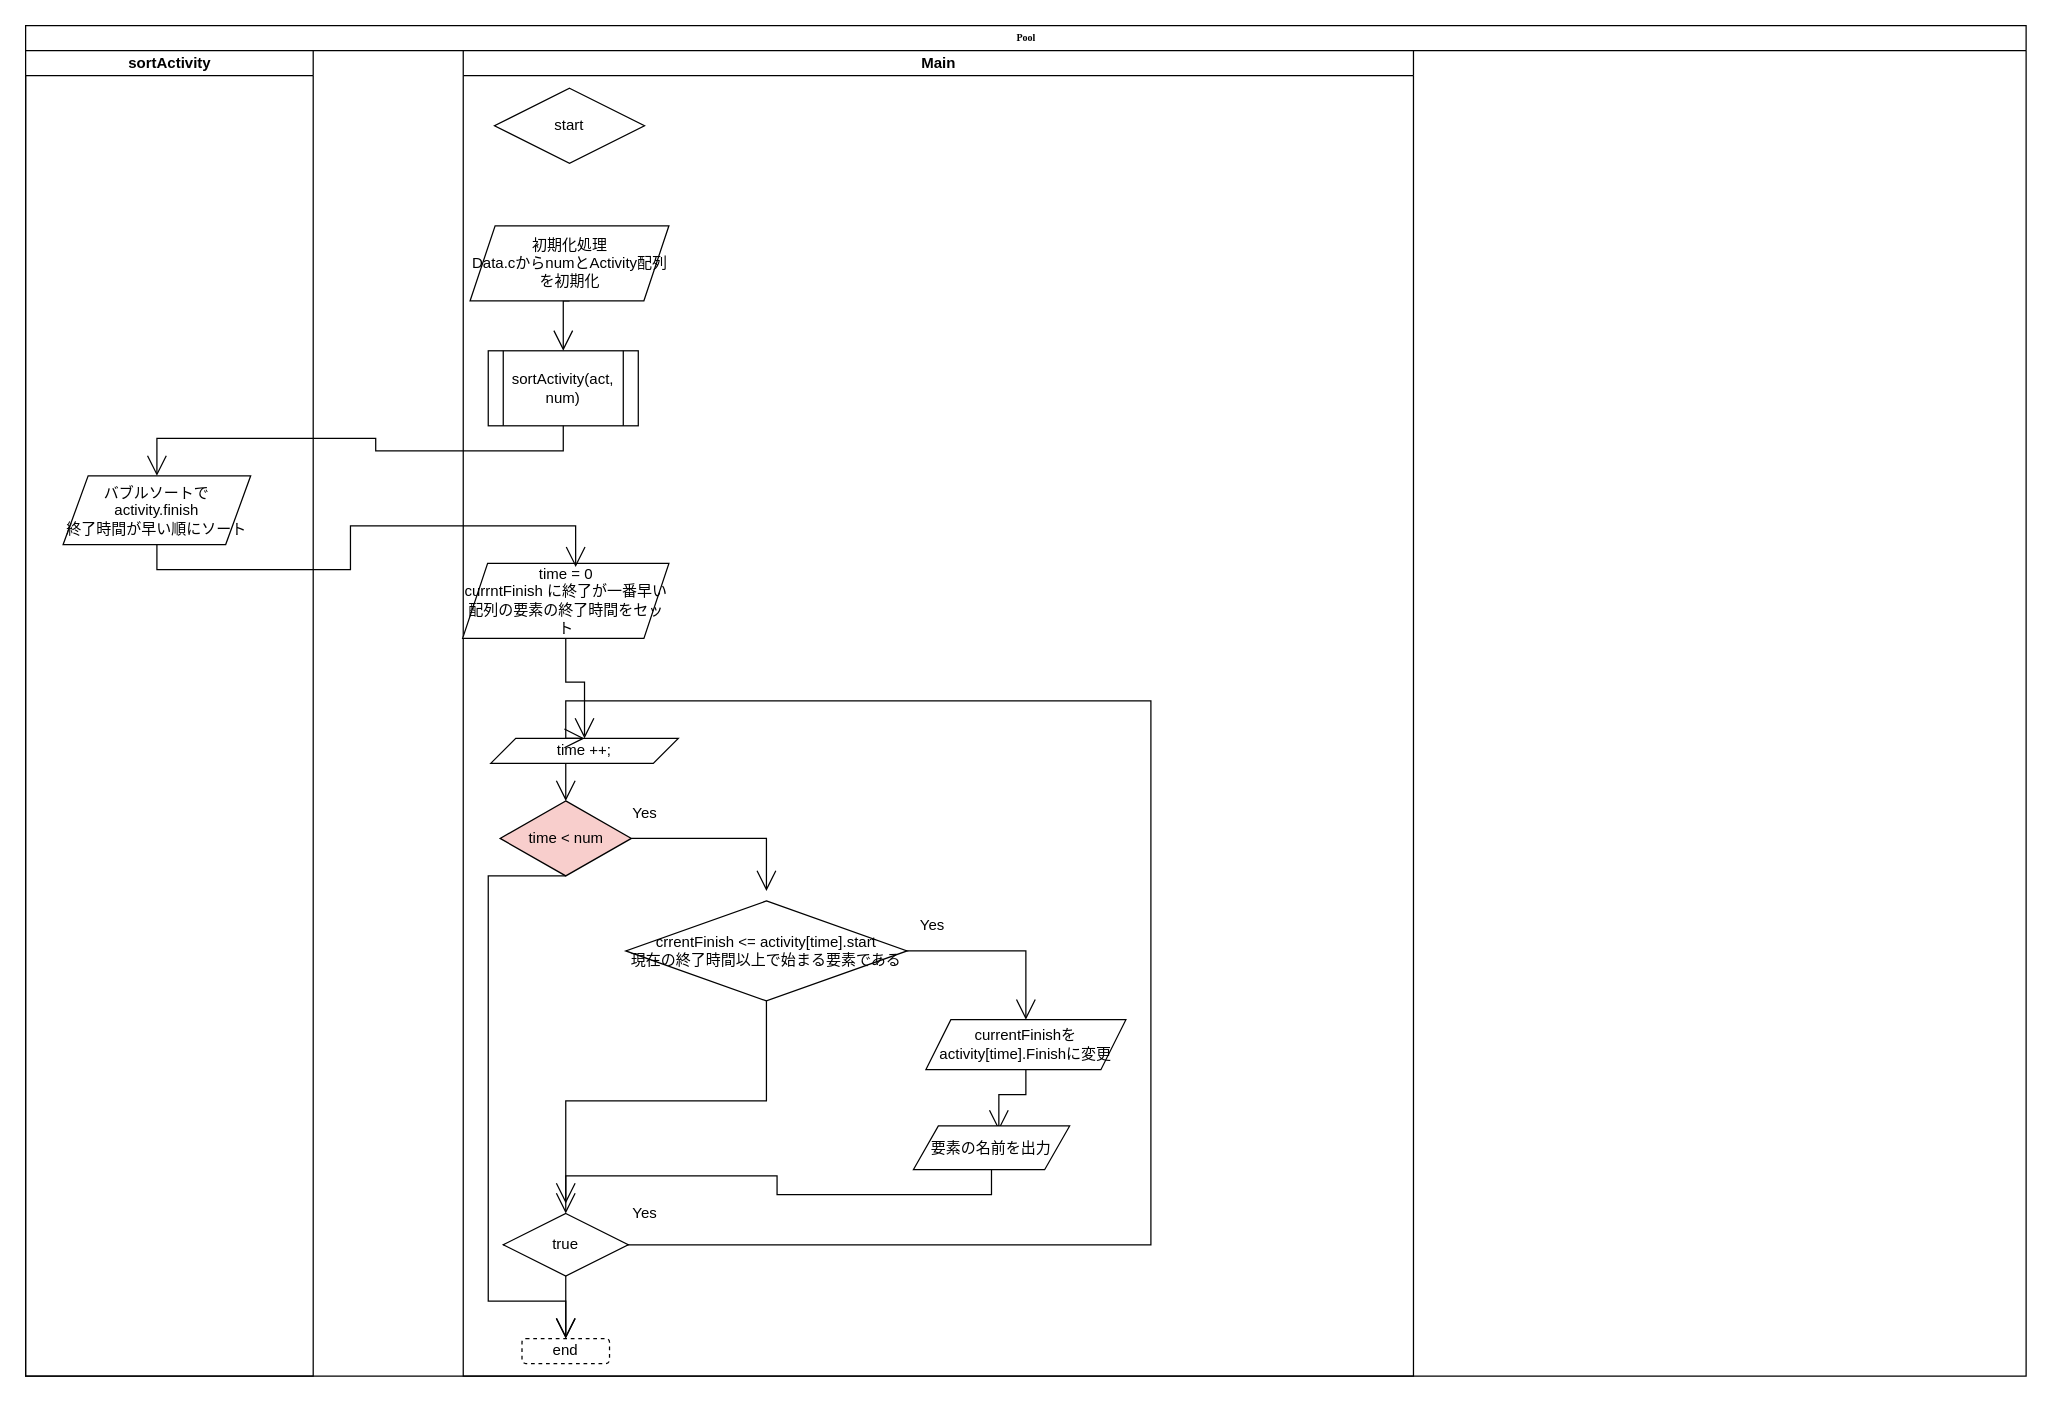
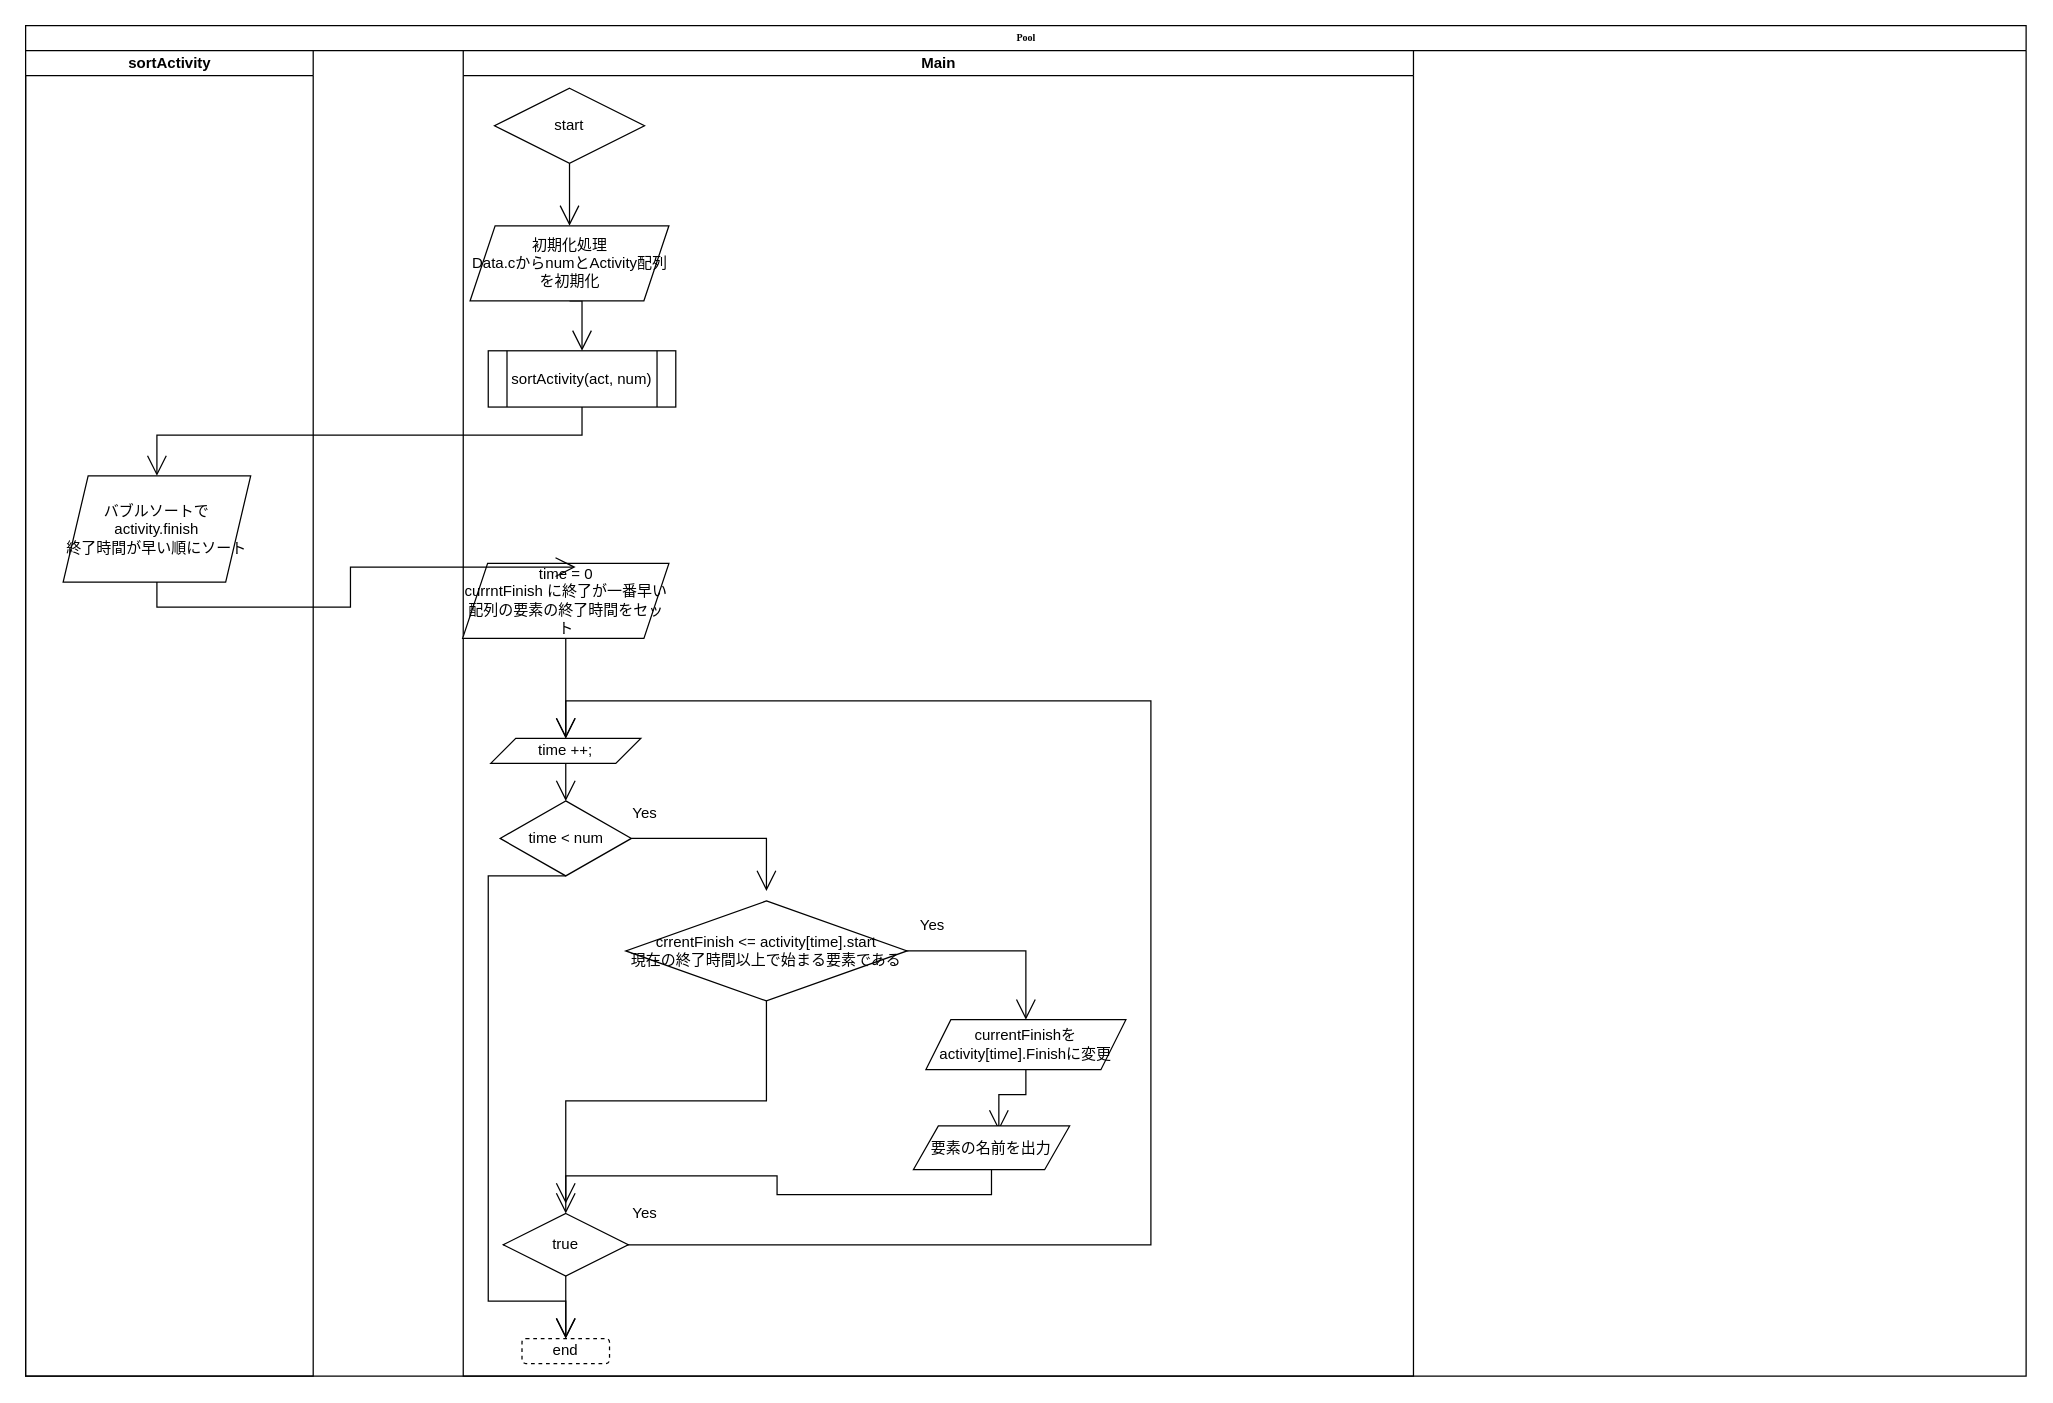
edge "start" -> "初期化処理 Data.cからnumとActivity配列を初期化": added
node "sortActivity(act, num)": size 150x75 -> 188x56
node "バブルソートで activity.finish 終了時間が早い順にソート": size 188x69 -> 188x106
node "time ++;": size 188x25 -> 150x25
node "time < num": fillcolor #f8cecc -> #ffffff
